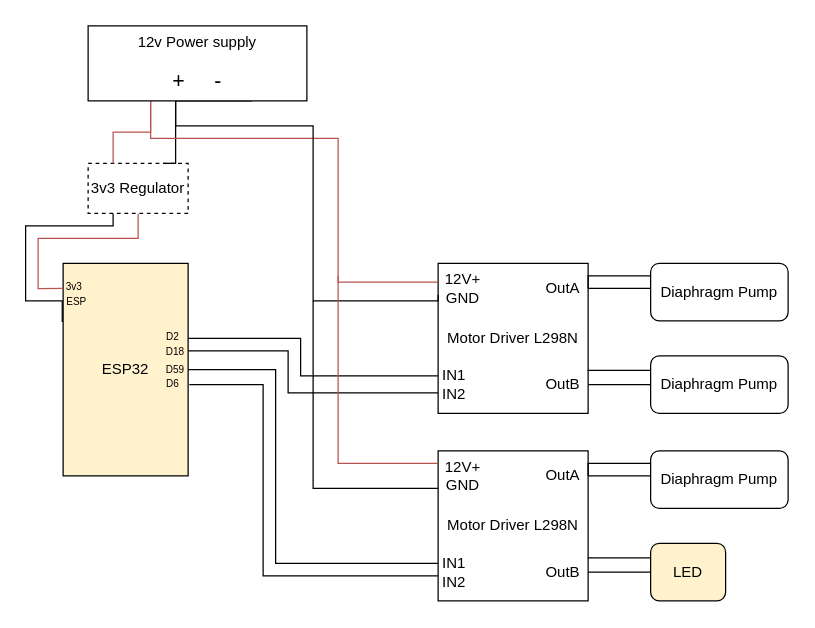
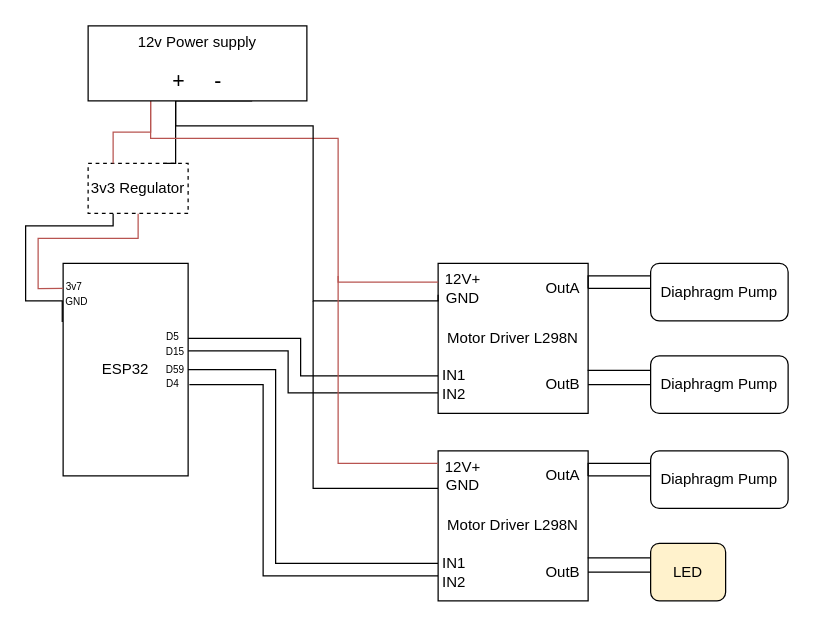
node "3v3": label "3v3" -> "3v7"
node "ESP": label "ESP" -> "GND"
node "D2": label "D2" -> "D5"
node "D18": label "D18" -> "D15"
node "ESP32": fillcolor #fff2cc -> #ffffff
node "D6": label "D6" -> "D4"
